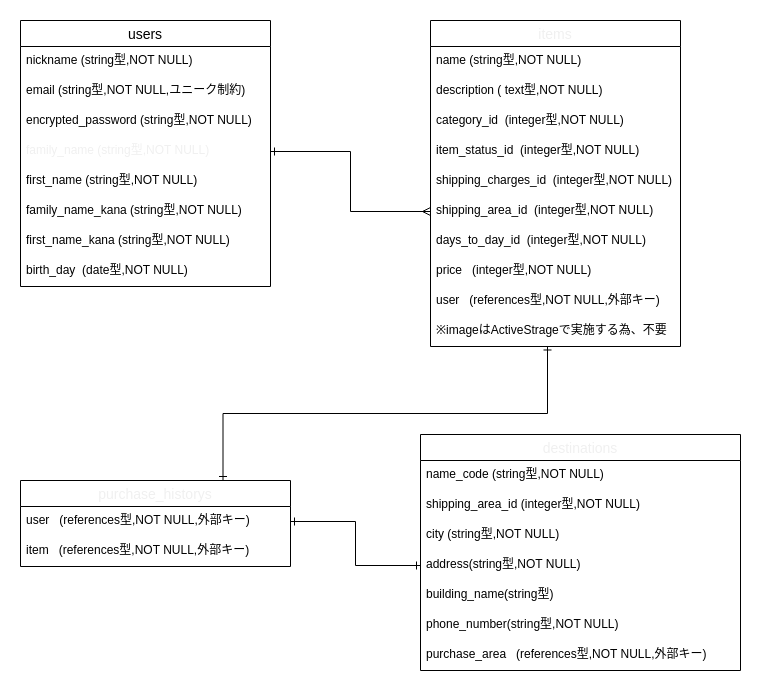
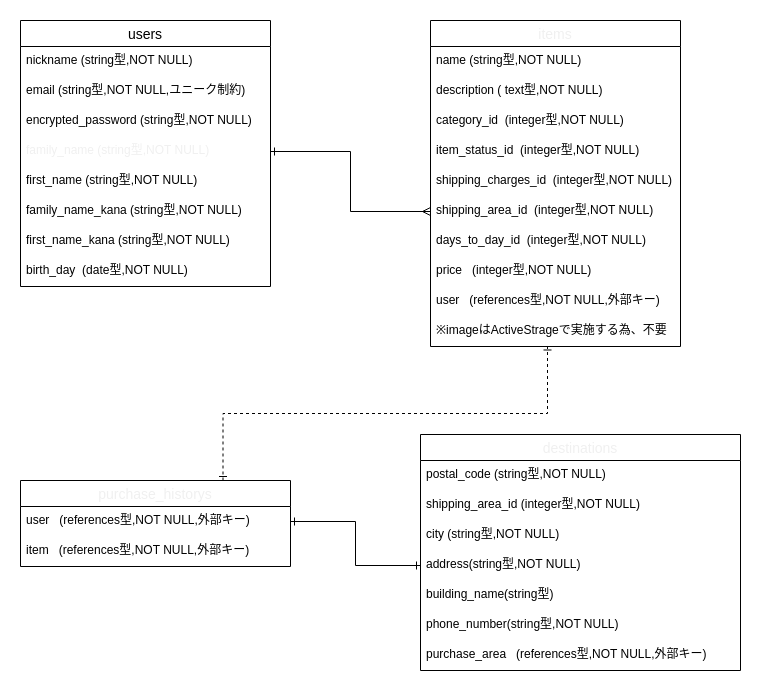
edge "※imageはActiveStrageで実施する為、不要" -- "purchase_historys": style solid -> dashed
node "name_code (string型,NOT NULL)": label "name_code (string型,NOT NULL)" -> "postal_code (string型,NOT NULL)"
